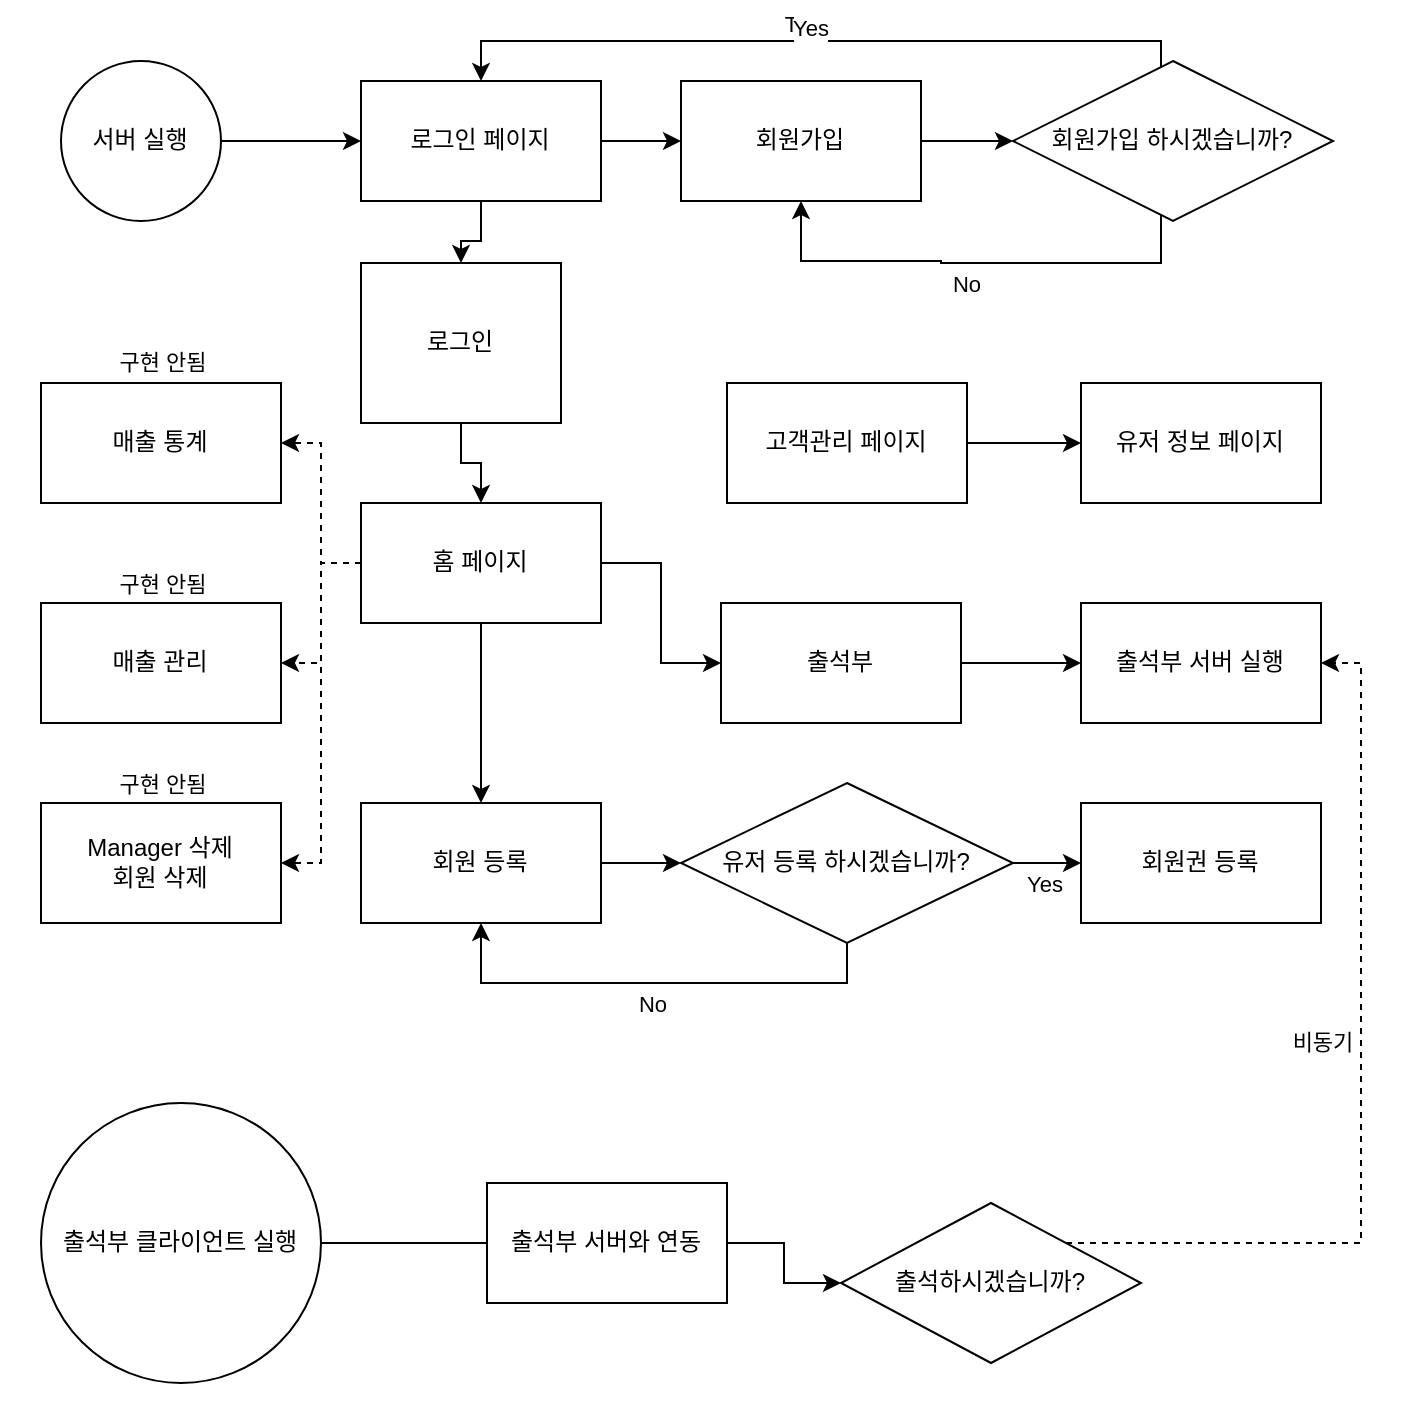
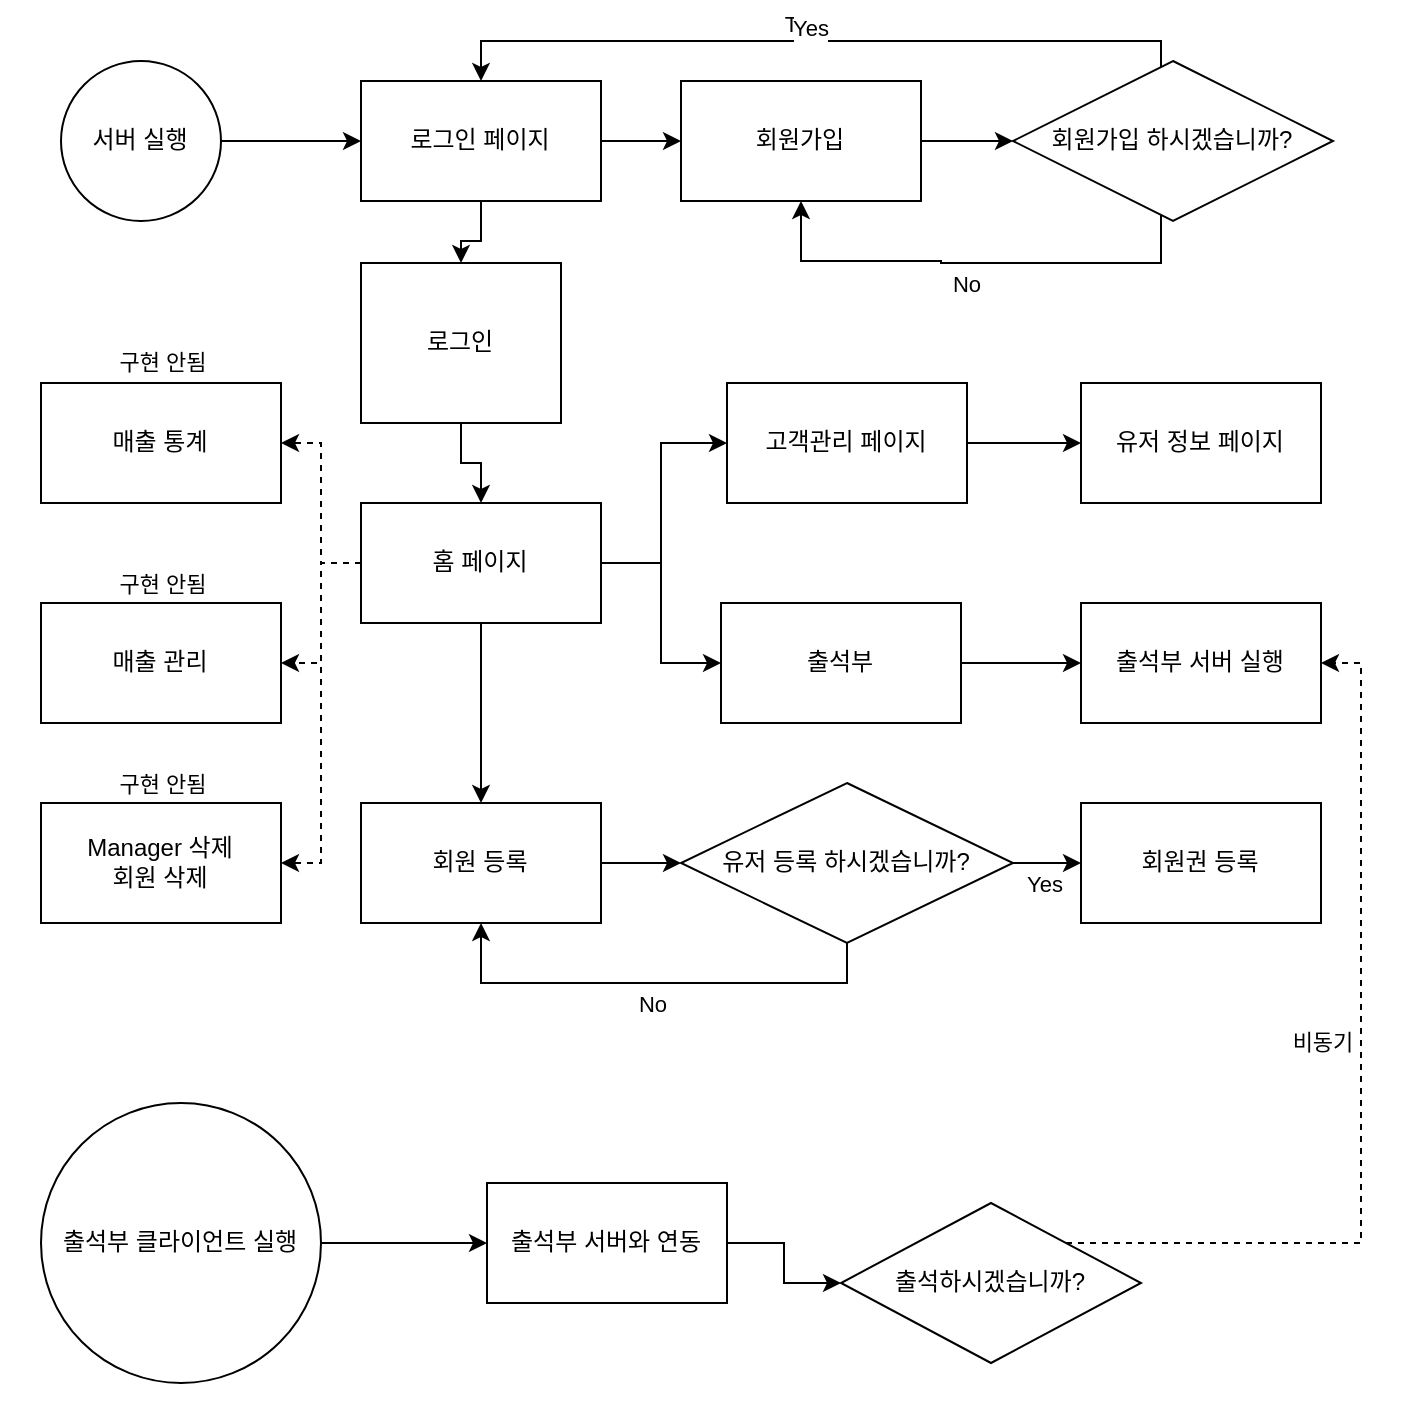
edge "홈 페이지" -> "고객관리 페이지": added
edge "출석부 클라이언트 실행" -- "출석부 서버와 연동": arrowhead none -> classic
